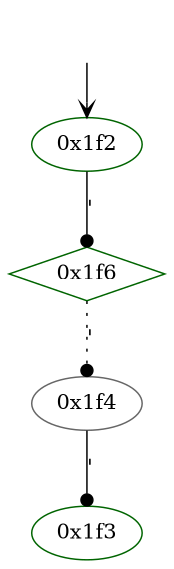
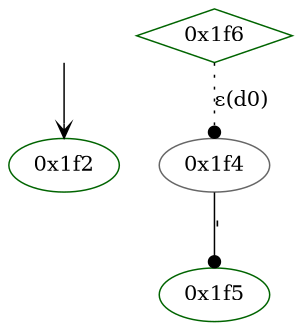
edge "0x1f2" -> "0x1f6": removed, label "'"
edge "0x1f6" -> "0x1f4": label "'" -> "ε(d0)"
node "0x1f3": label "0x1f3" -> "0x1f5"
